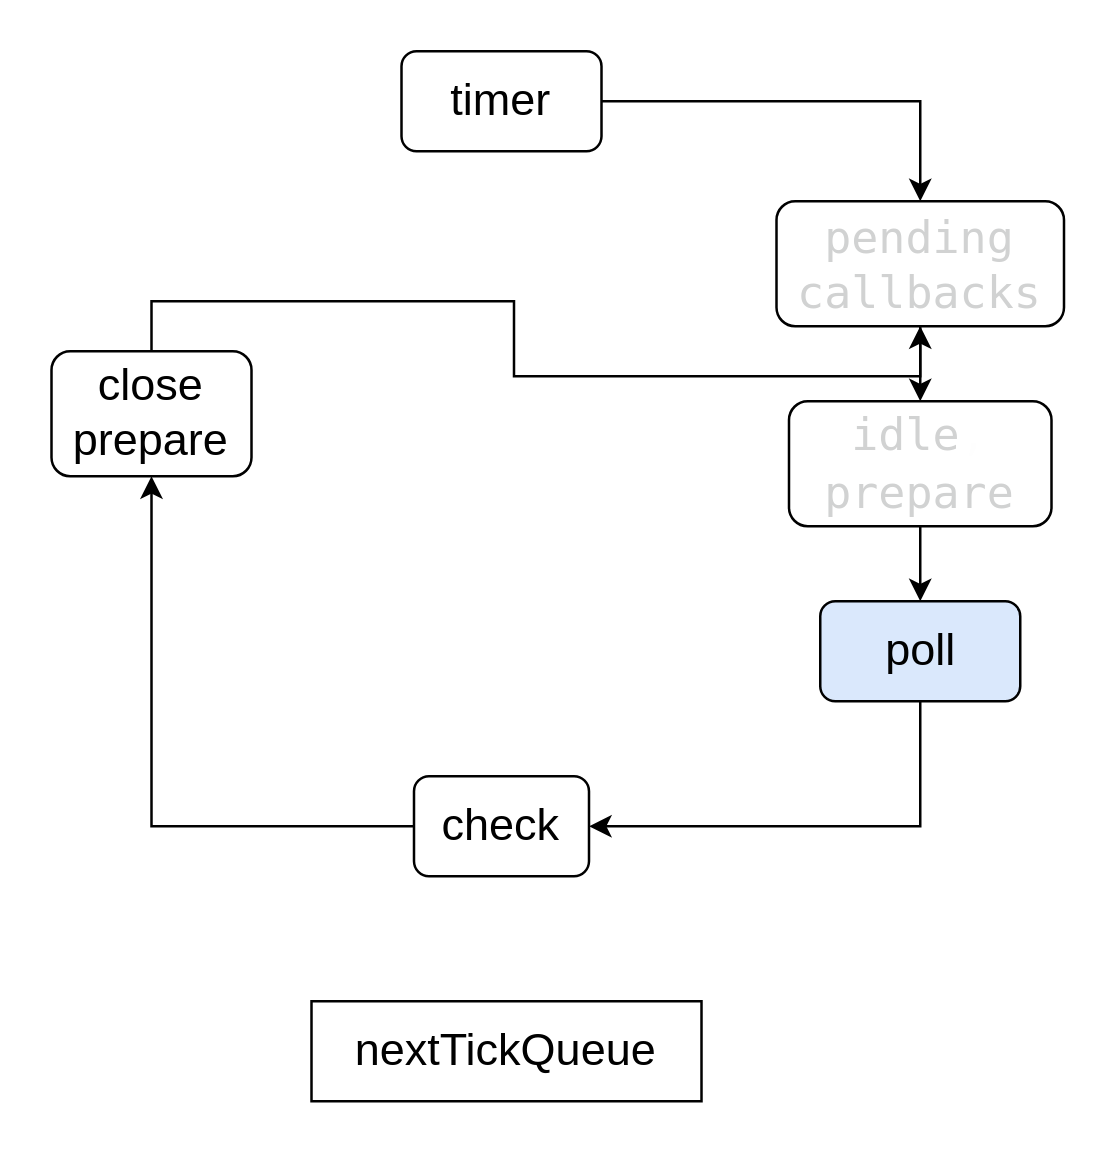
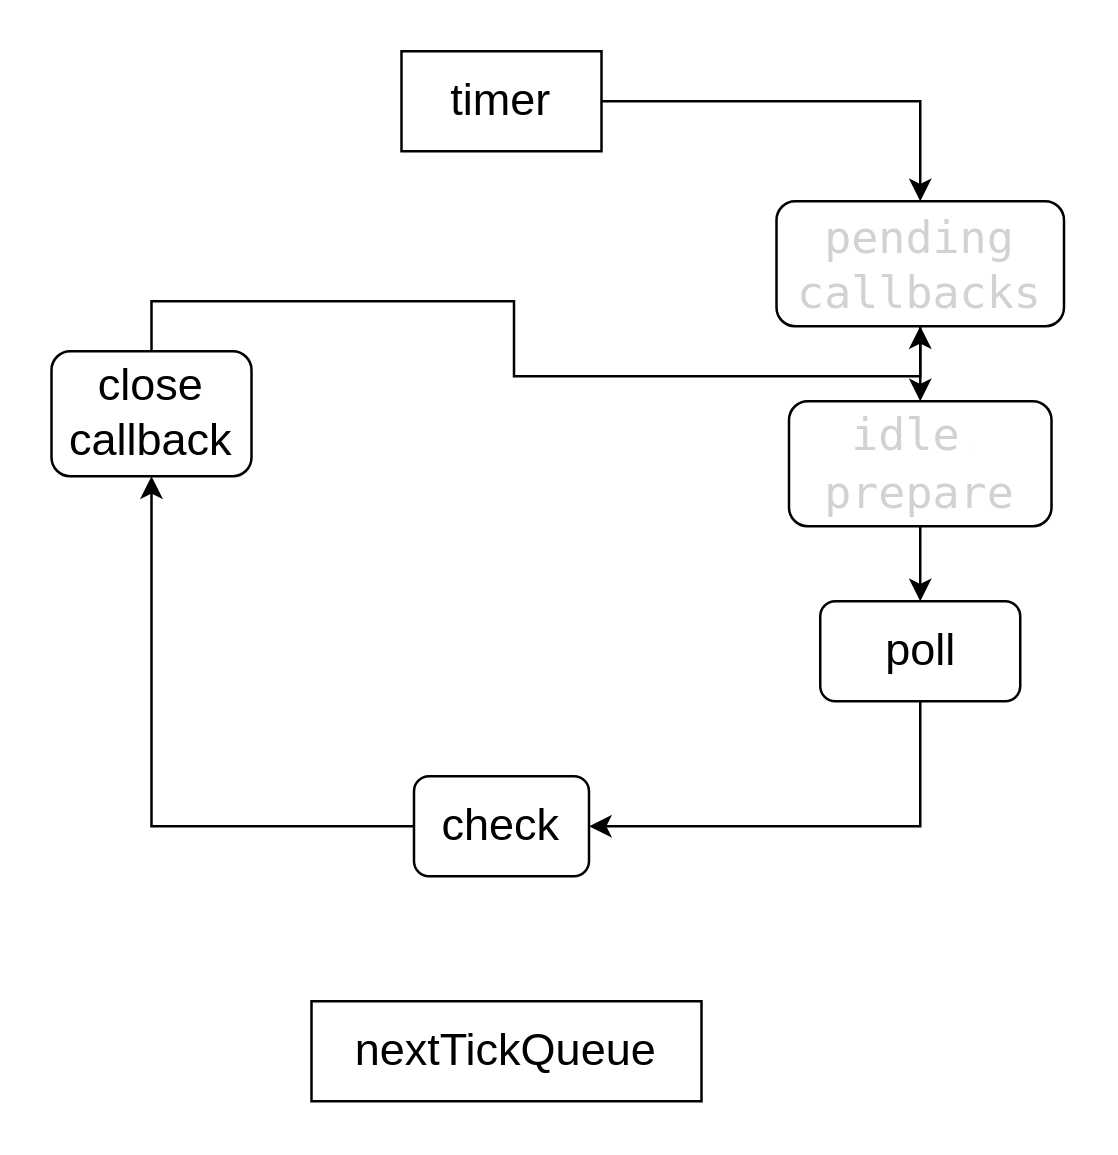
node "timer": shape rounded rectangle -> rectangle
node "close prepare": label "close prepare" -> "close callback"
node "poll": fillcolor #dae8fc -> #ffffff
